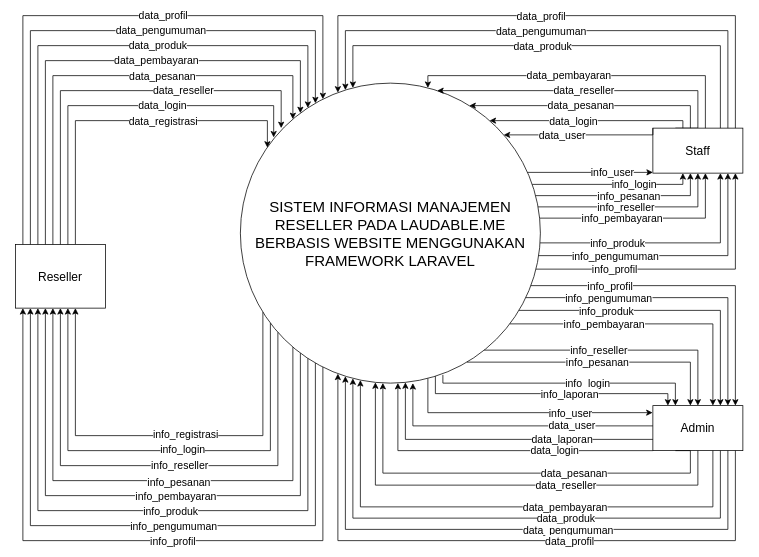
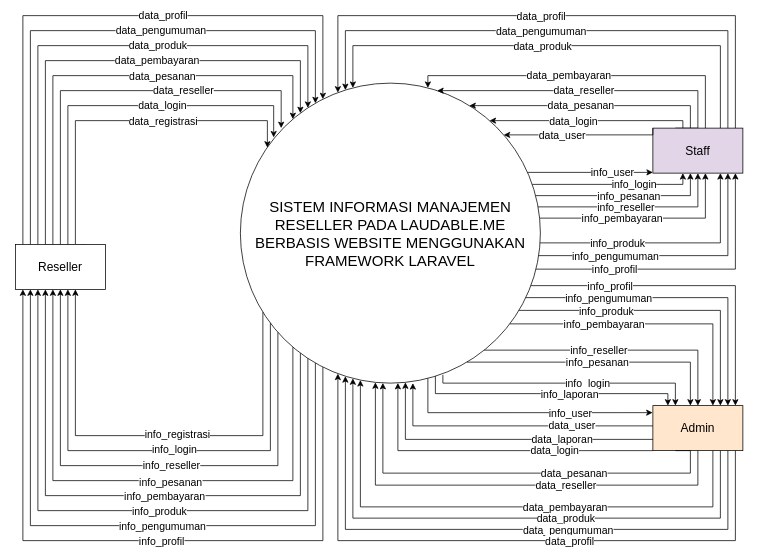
node "Staff": fillcolor #ffffff -> #e1d5e7
node "Reseller": size 90x64 -> 90x45
node "Admin": fillcolor #ffffff -> #ffe6cc
